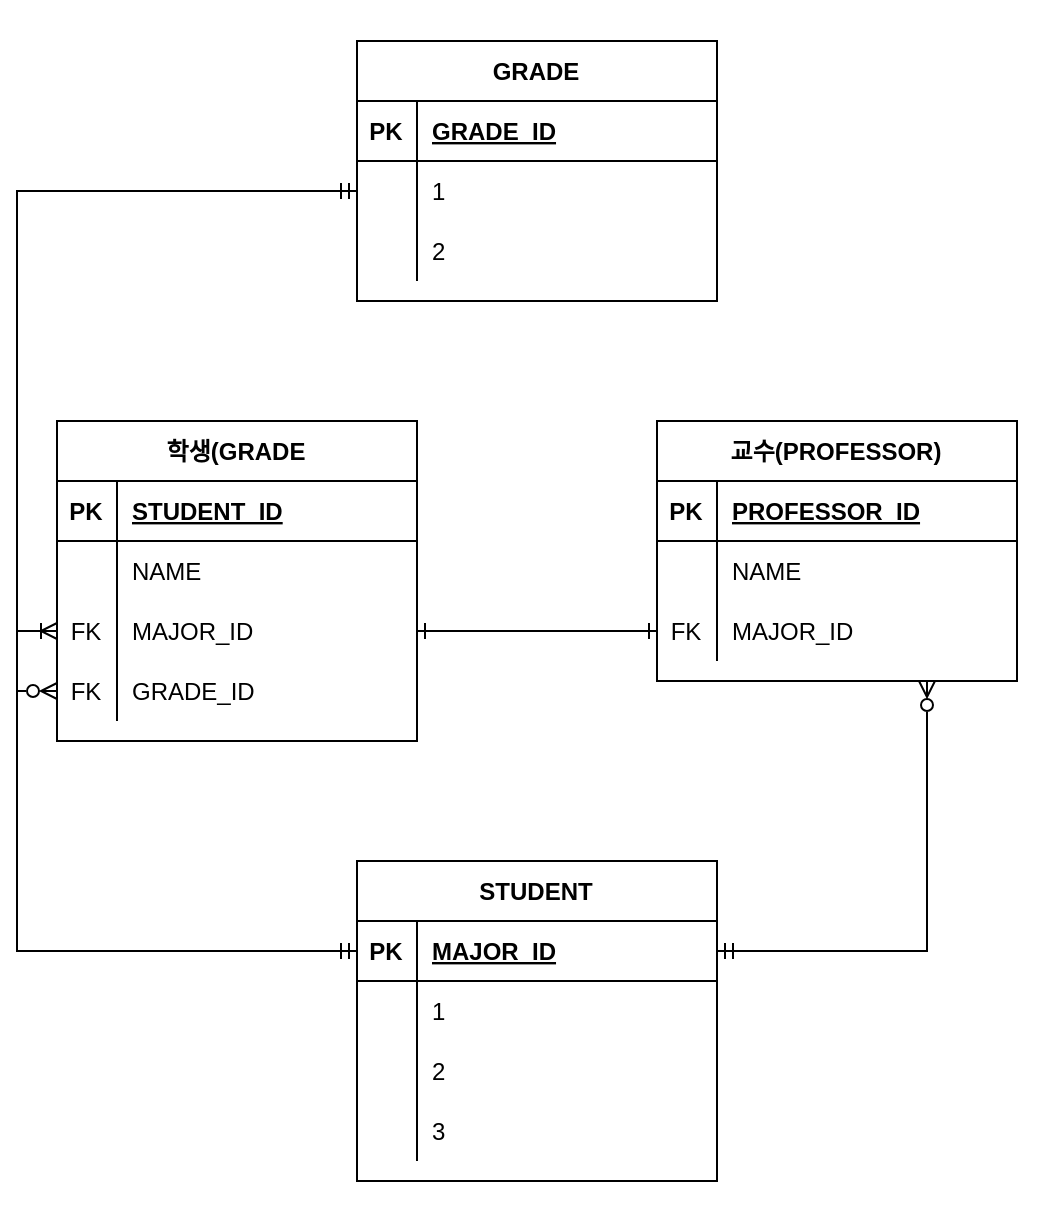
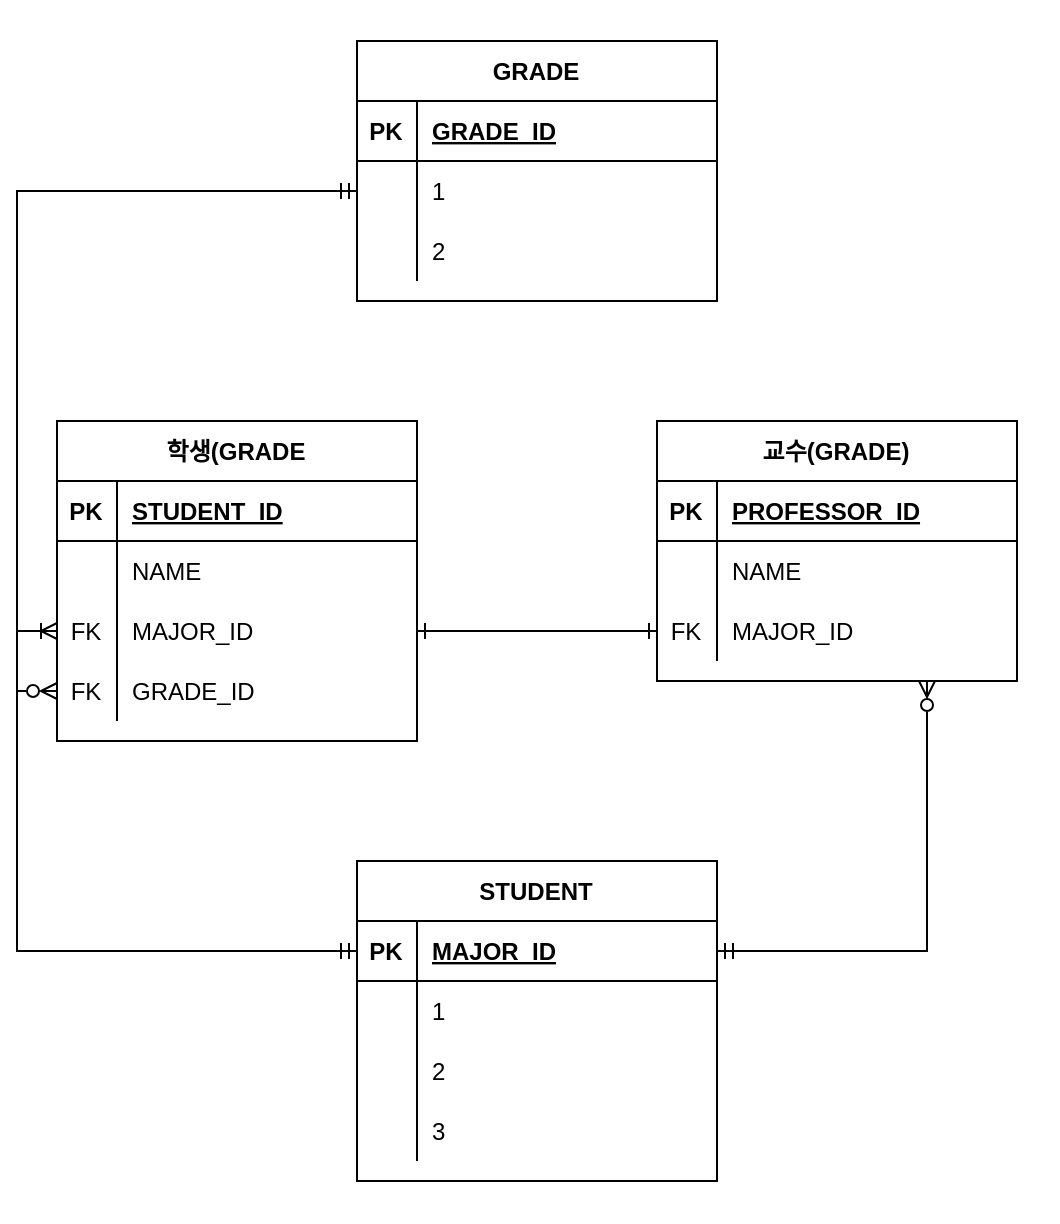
node "교수(PROFESSOR)": label "교수(PROFESSOR)" -> "교수(GRADE)"
